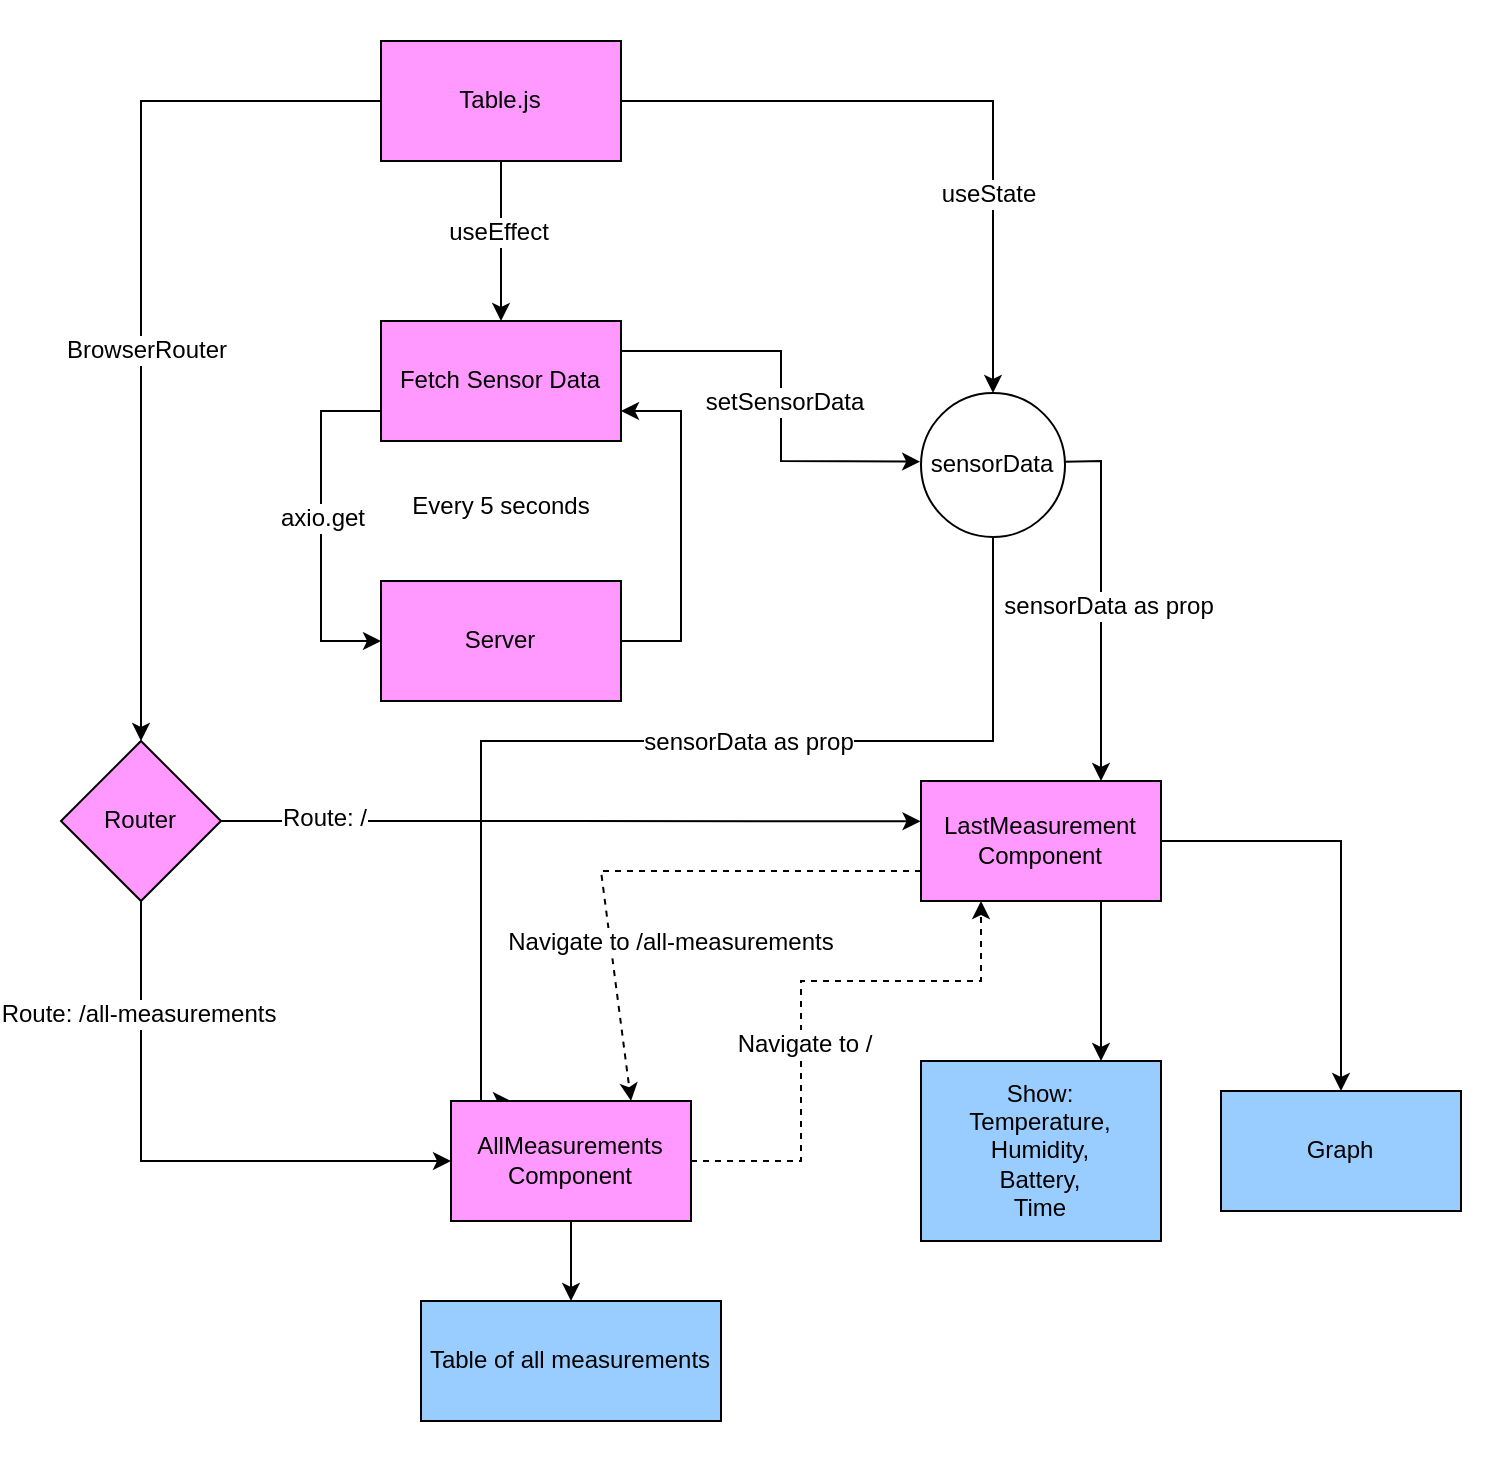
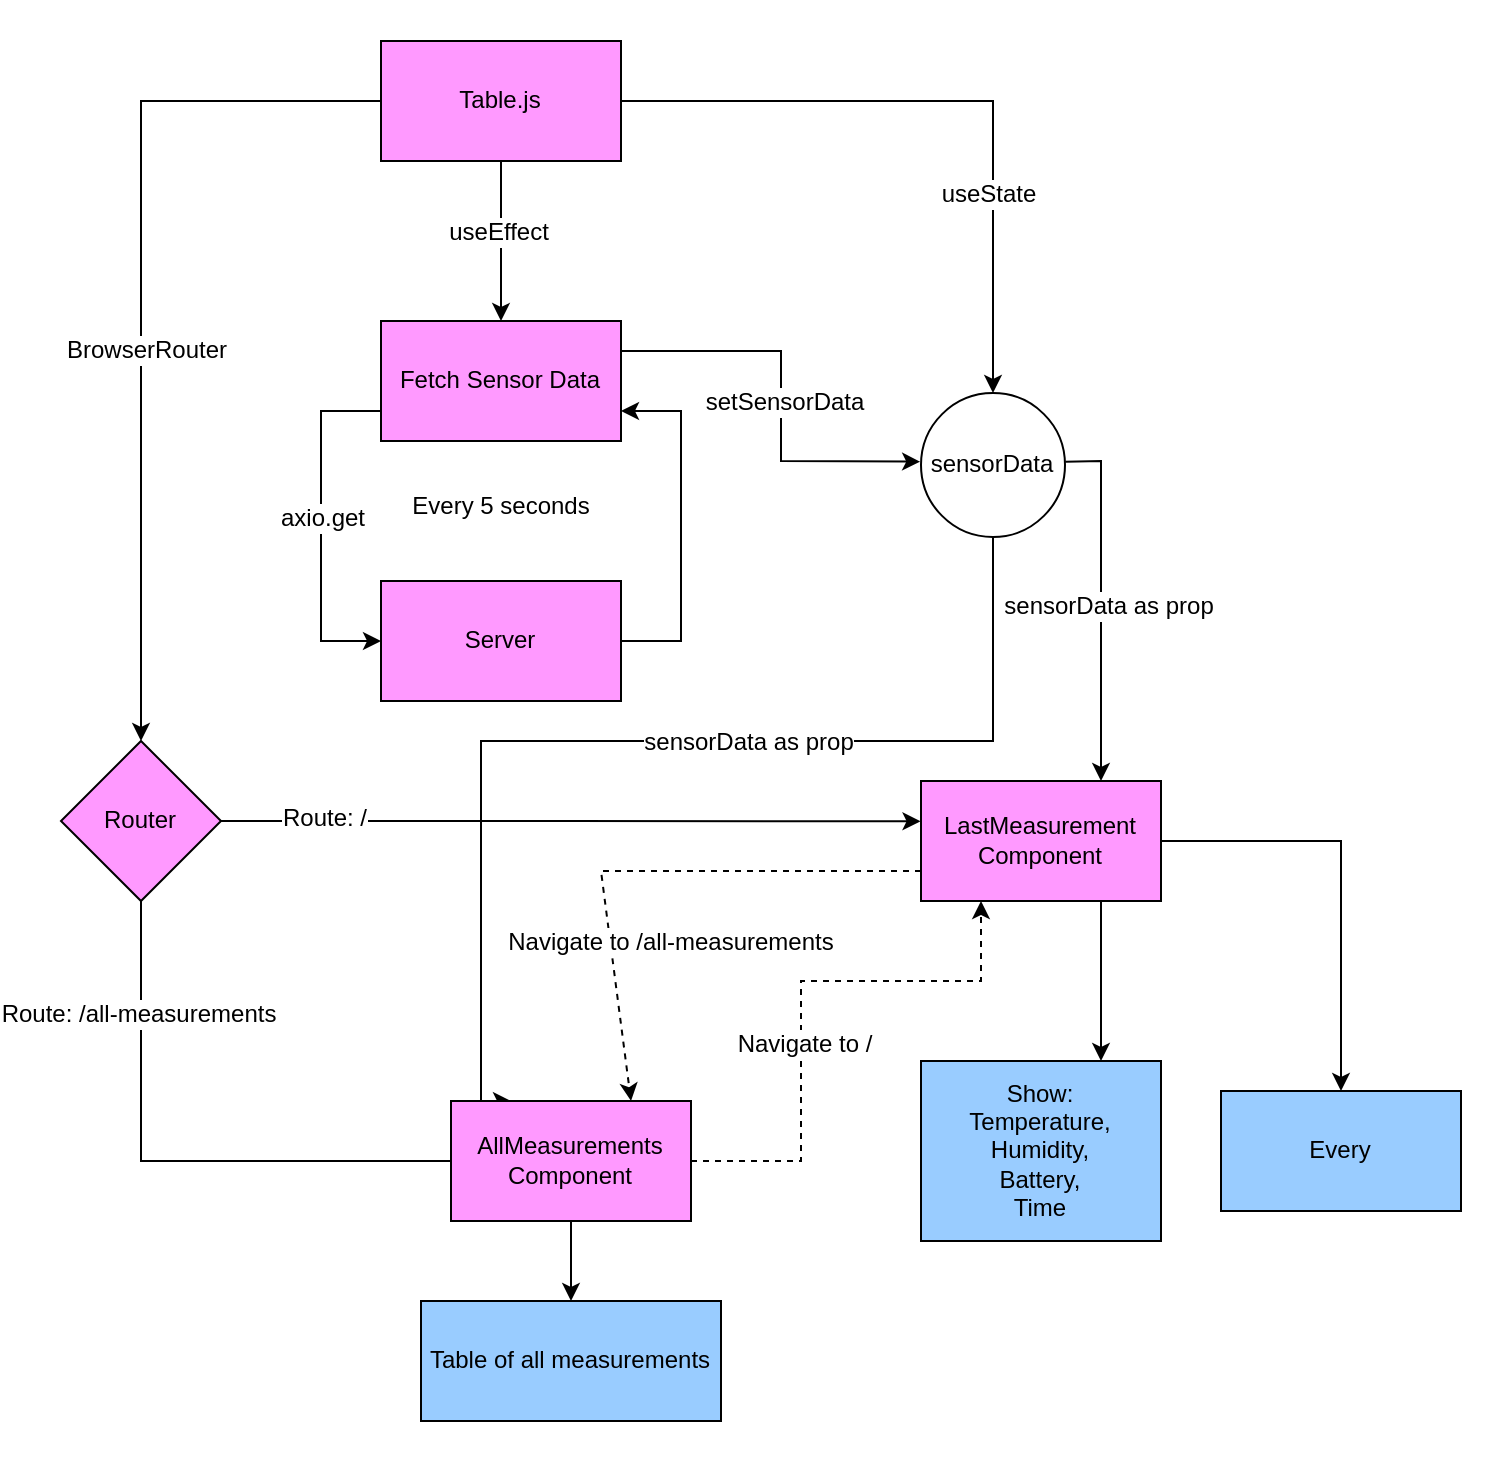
node "Graph": label "Graph" -> "Every"
edge "Router" -> "AllMeasurements Component": arrowhead classic -> none
